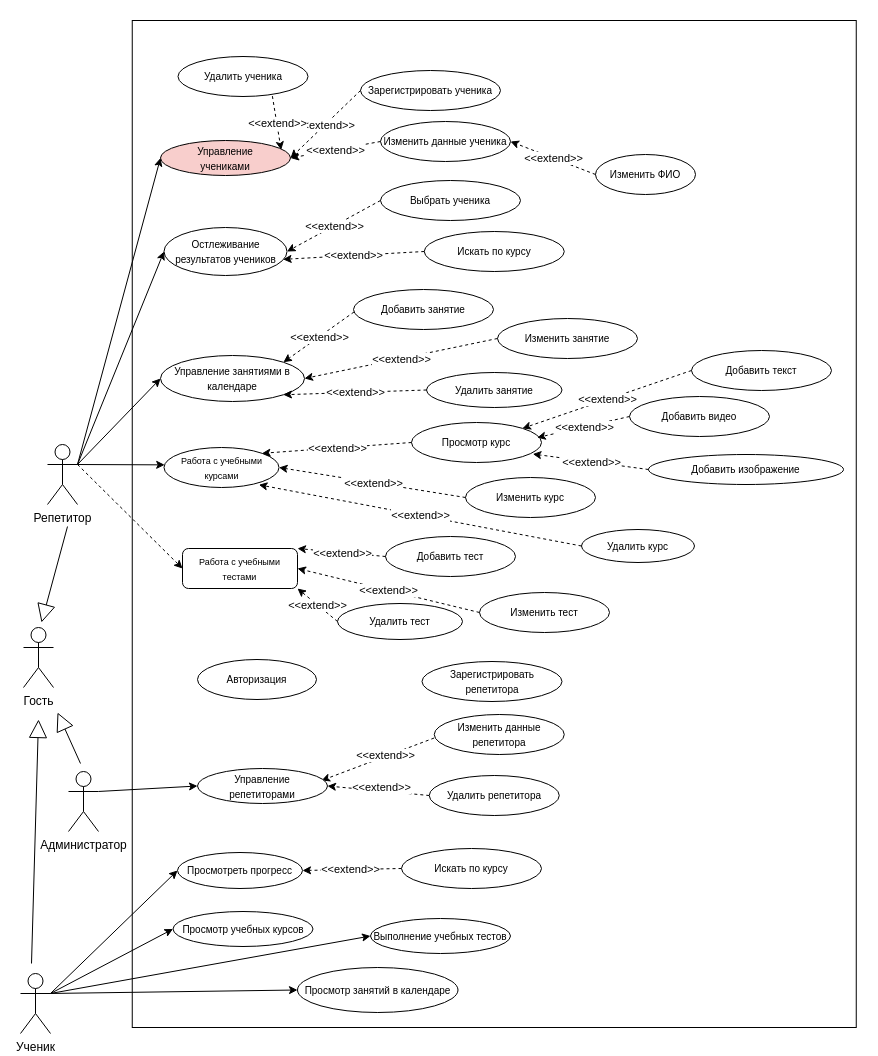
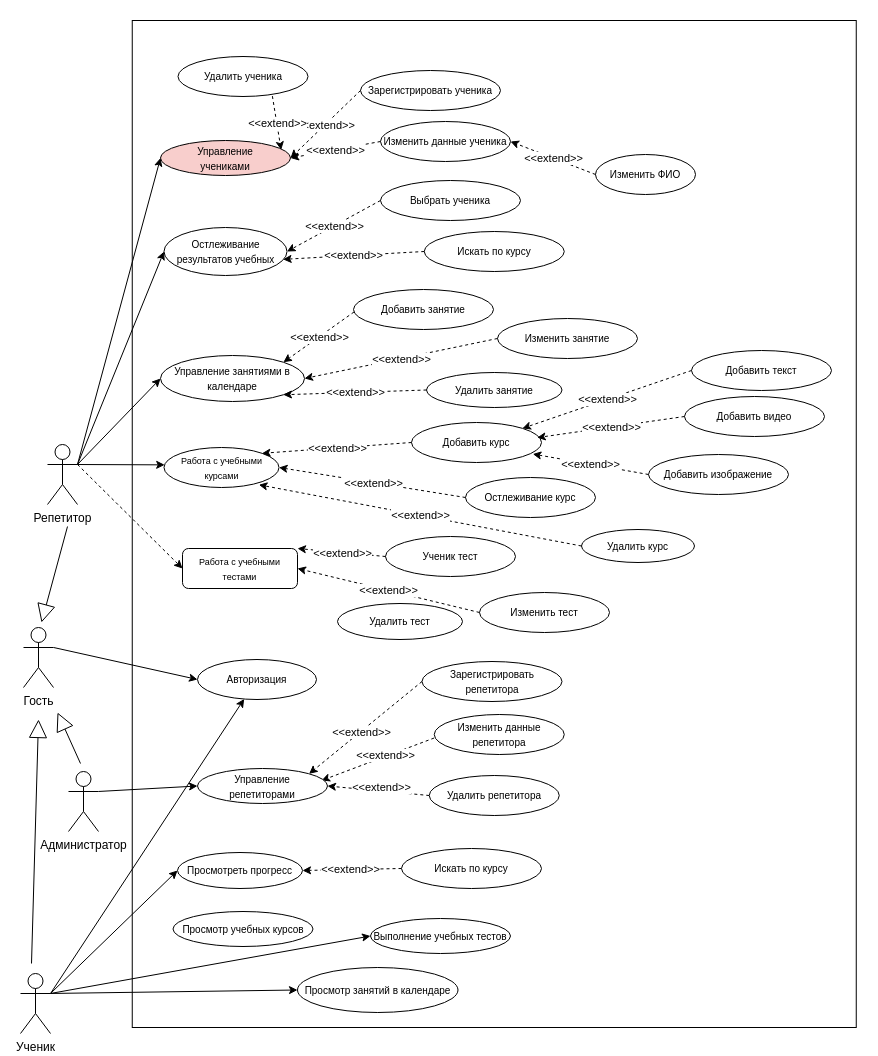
node "Остлеживание результатов учеников": label "Остлеживание результатов учеников" -> "Остлеживание результатов учебных"
node "Добавить видео": moved (700, 417) -> (755, 417)
node "Просмотр курс": label "Просмотр курс" -> "Добавить курс"
node "Добавить изображение": size 195x30 -> 140x40
node "Изменить курс": label "Изменить курс" -> "Остлеживание курс"
node "Добавить тест": label "Добавить тест" -> "Ученик тест"
edge "Удалить тест" -> "Работа с учебными тестами": removed, label "<<extend>>"
edge "Гость" -> "Авторизация": added
edge "Зарегистрировать репетитора" -> "Управление репетиторами": added, label "<<extend>>"
edge "Ученик" -> "Проcмотр учебных курсов": now "Ученик" -> "Авторизация"
